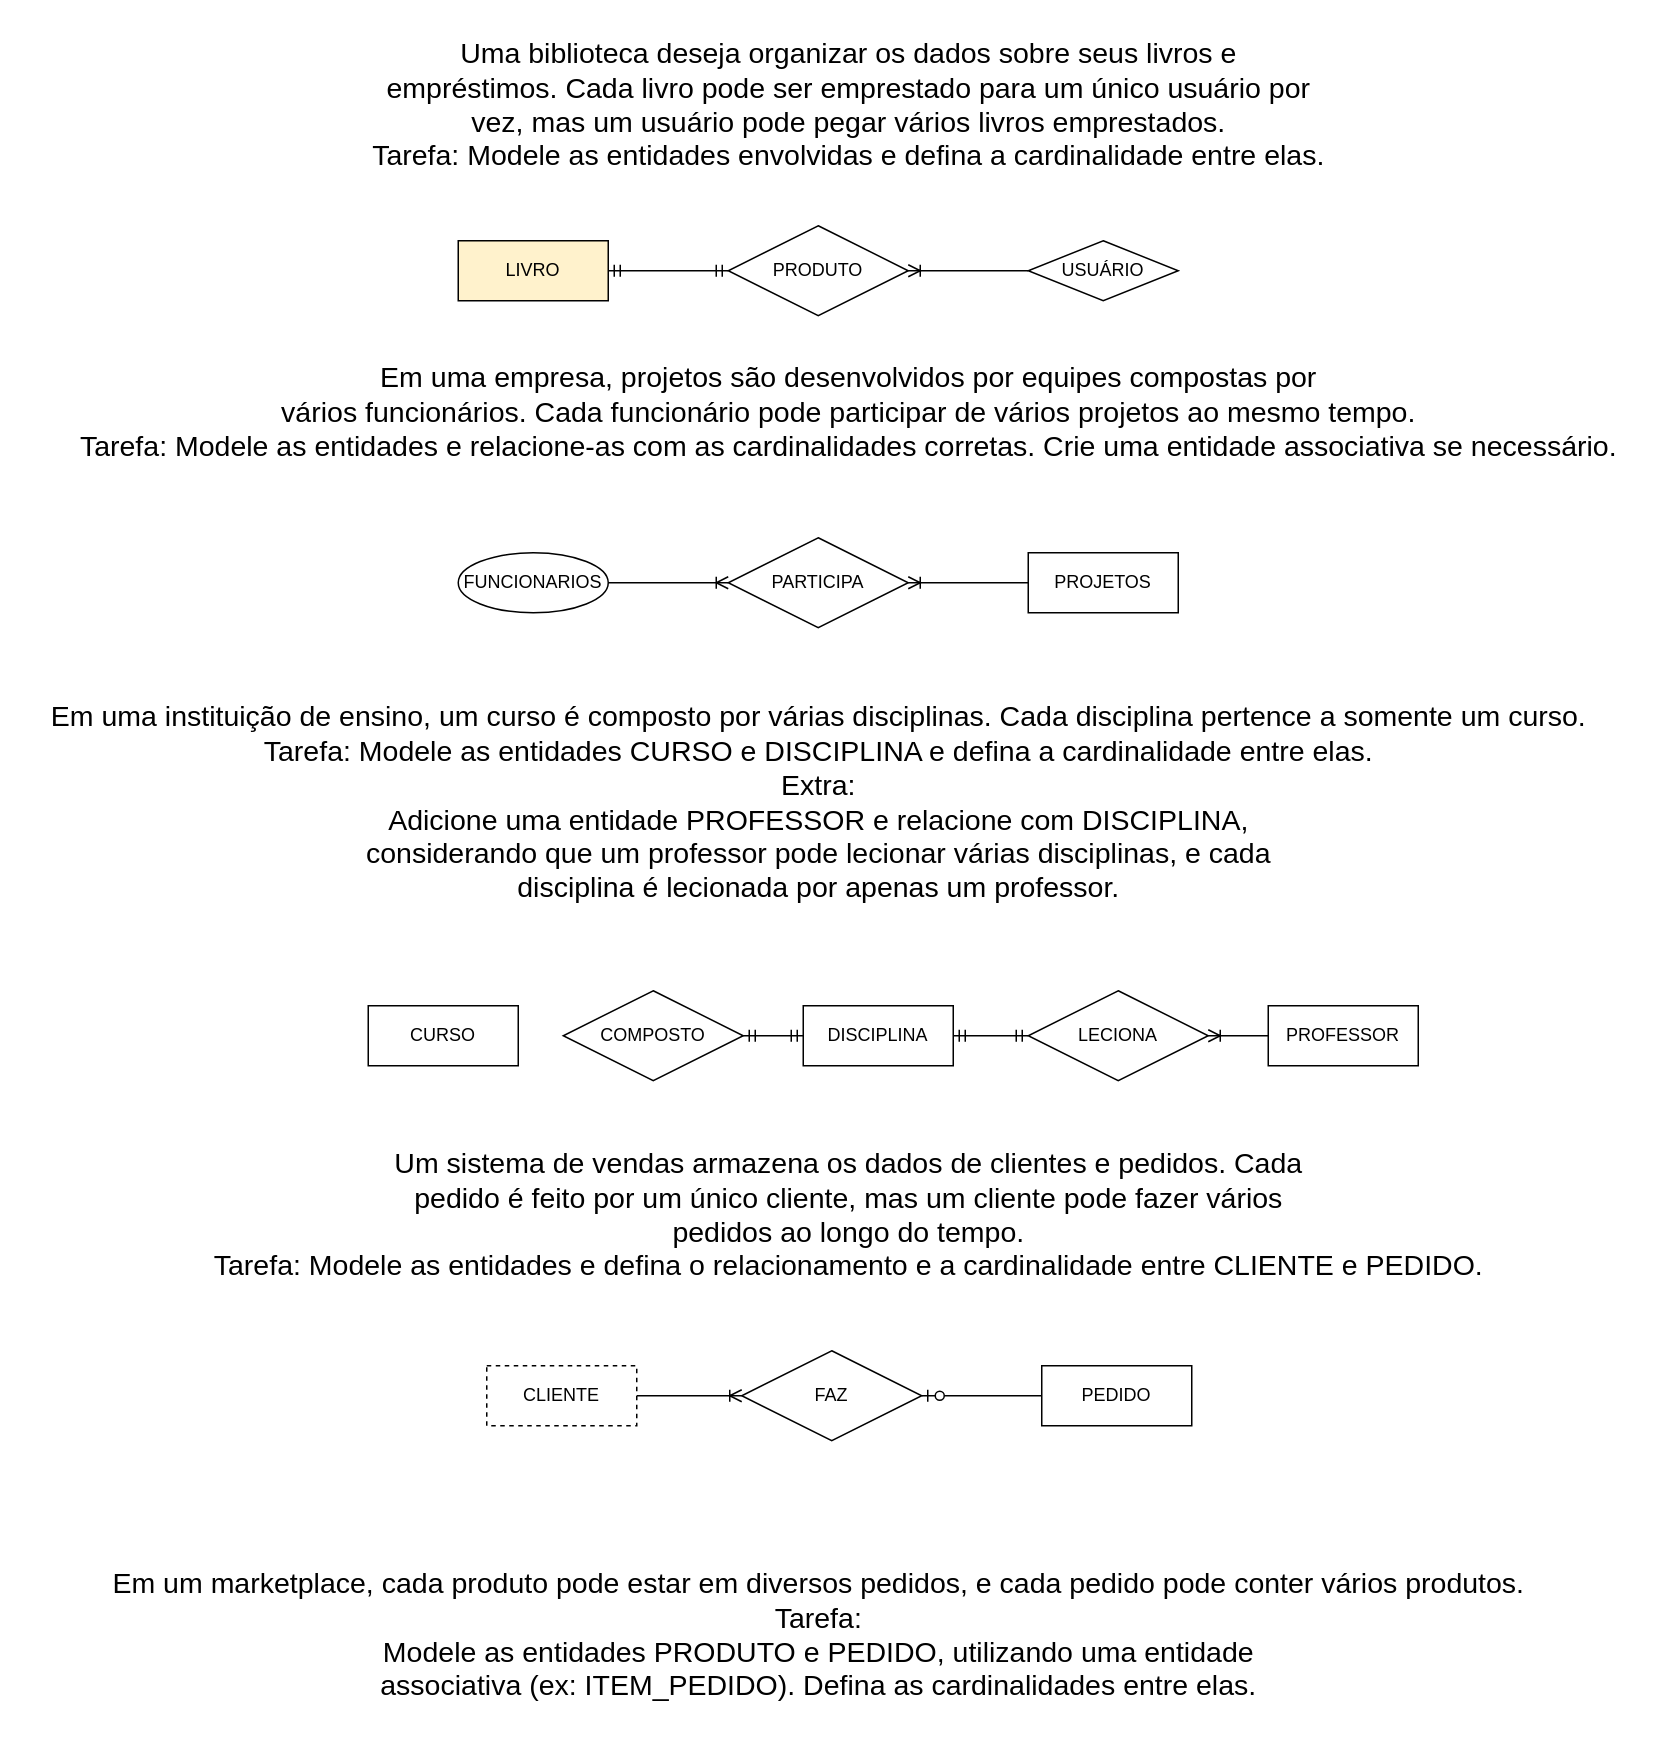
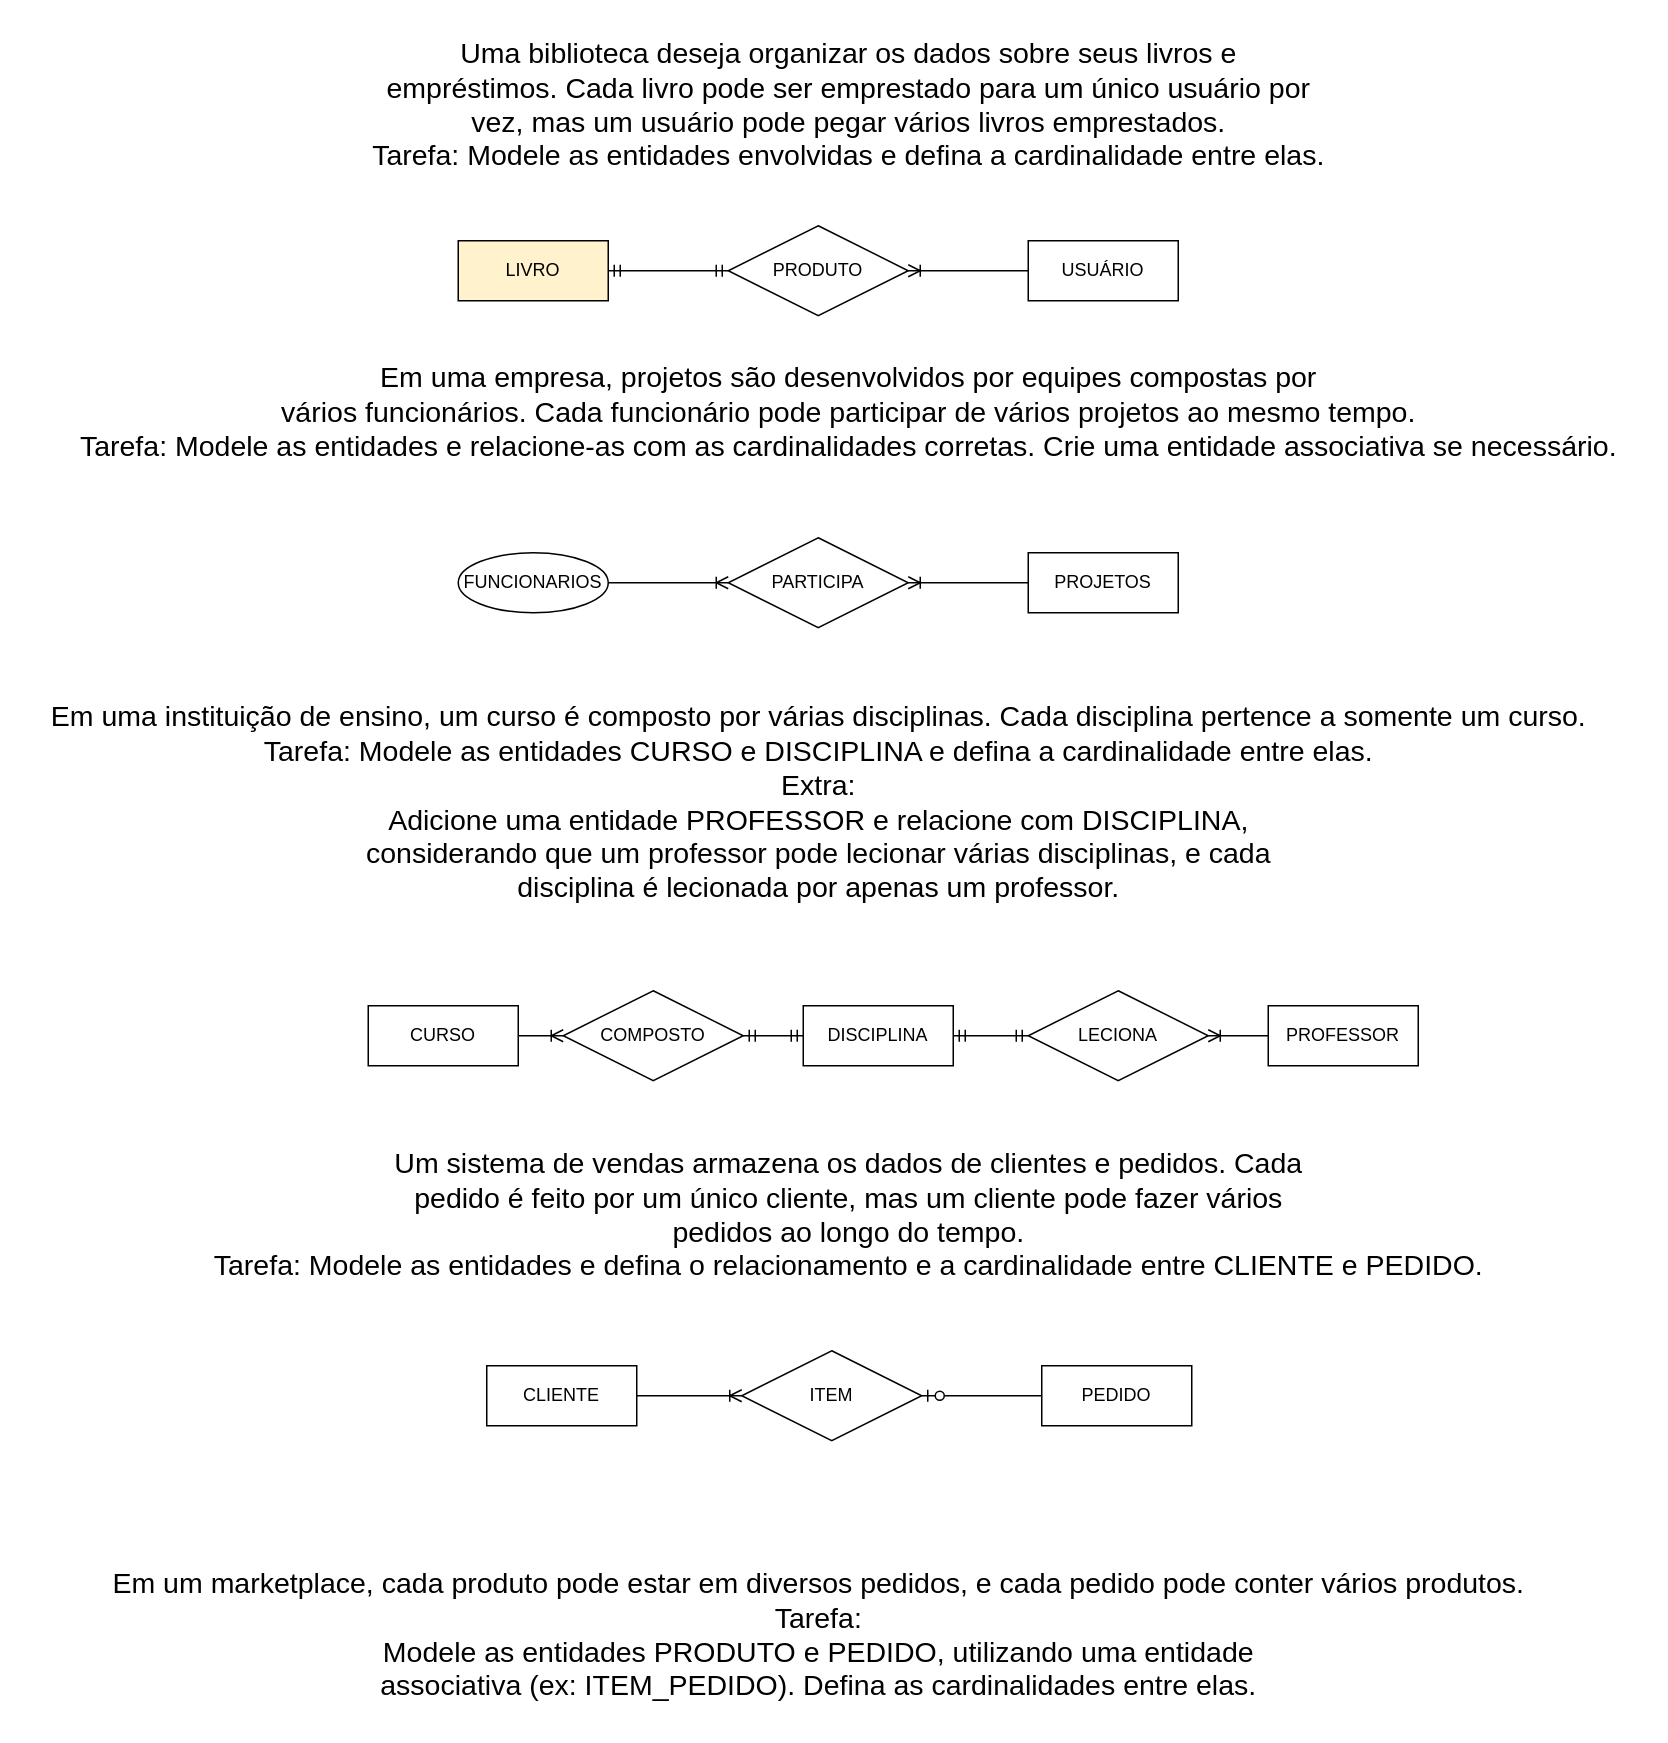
node "USUÁRIO": shape diamond -> rectangle
edge "CURSO" -> "COMPOSTO": added
node "CLIENTE": style dashed -> solid
node "FAZ": label "FAZ" -> "ITEM"
